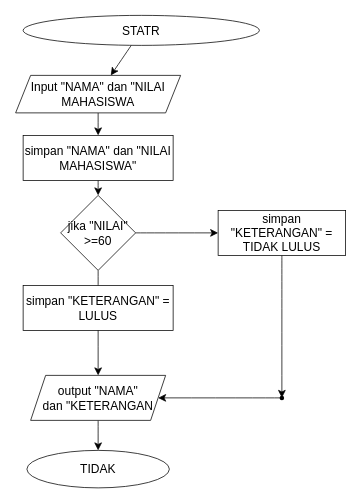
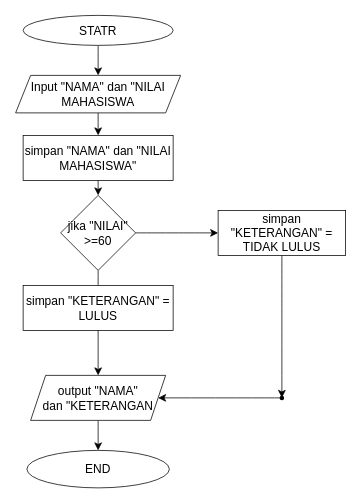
node "STATR": size 236x30 -> 150x30
node "TIDAK": label "TIDAK" -> "END"
